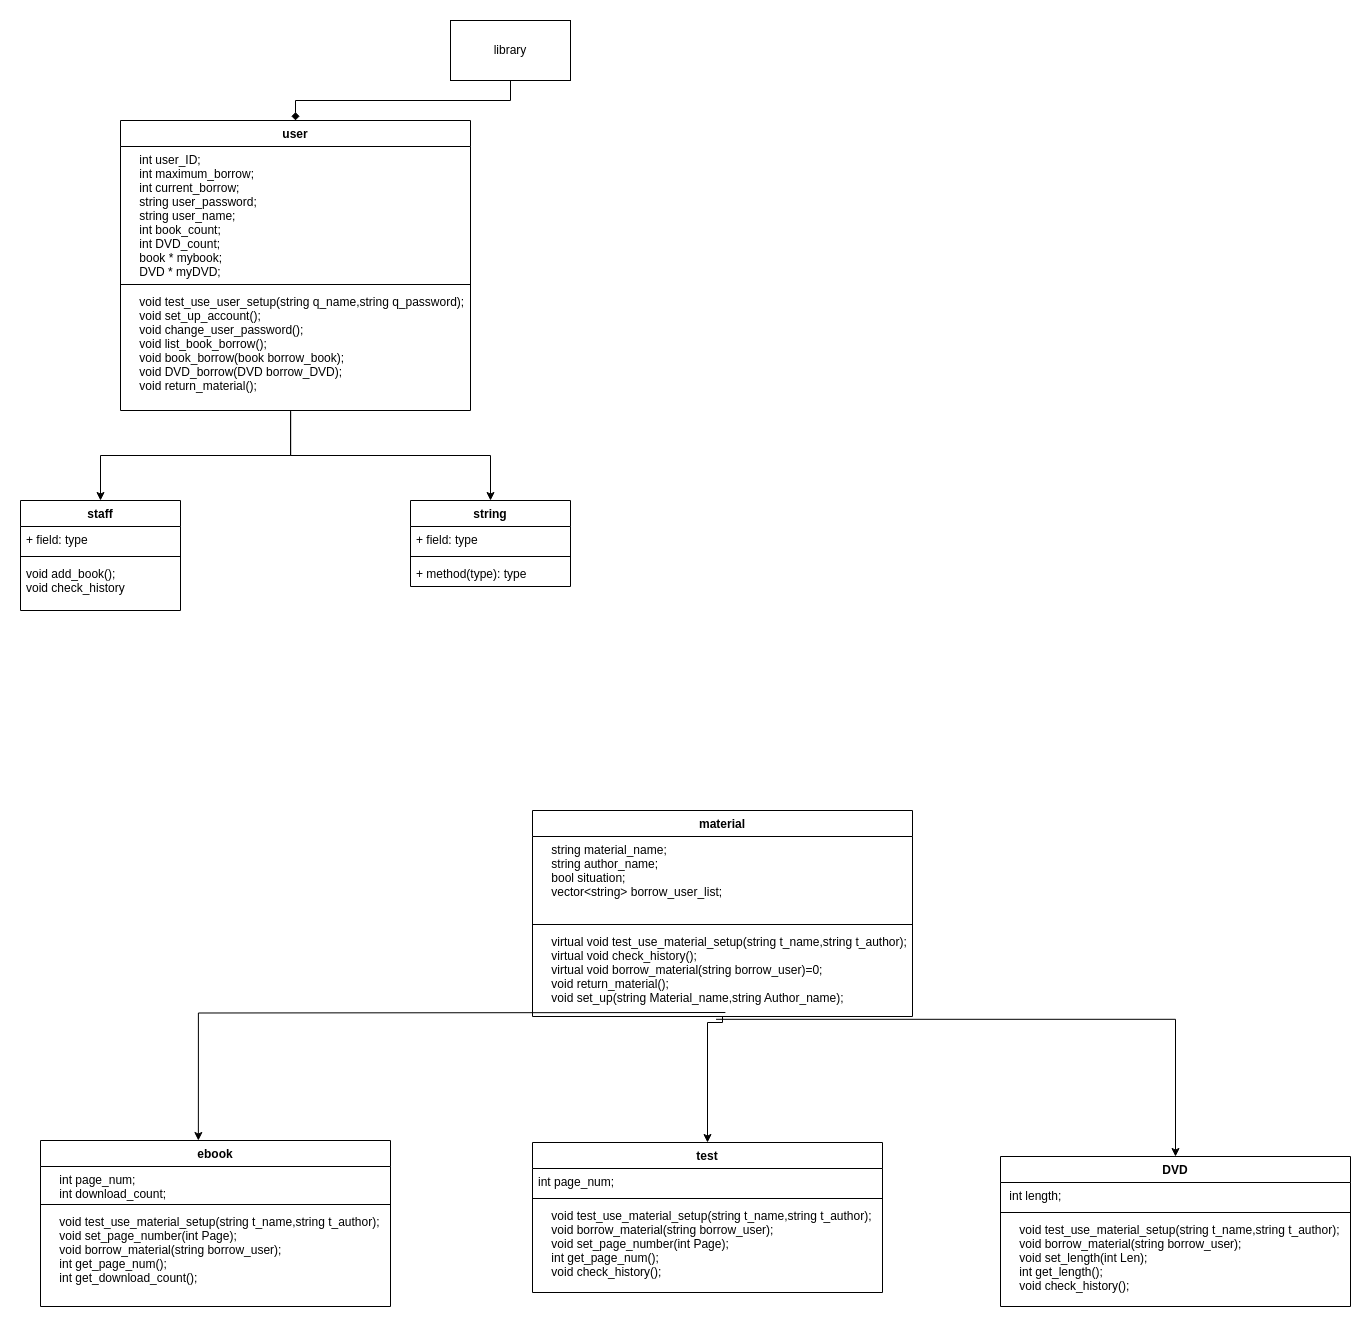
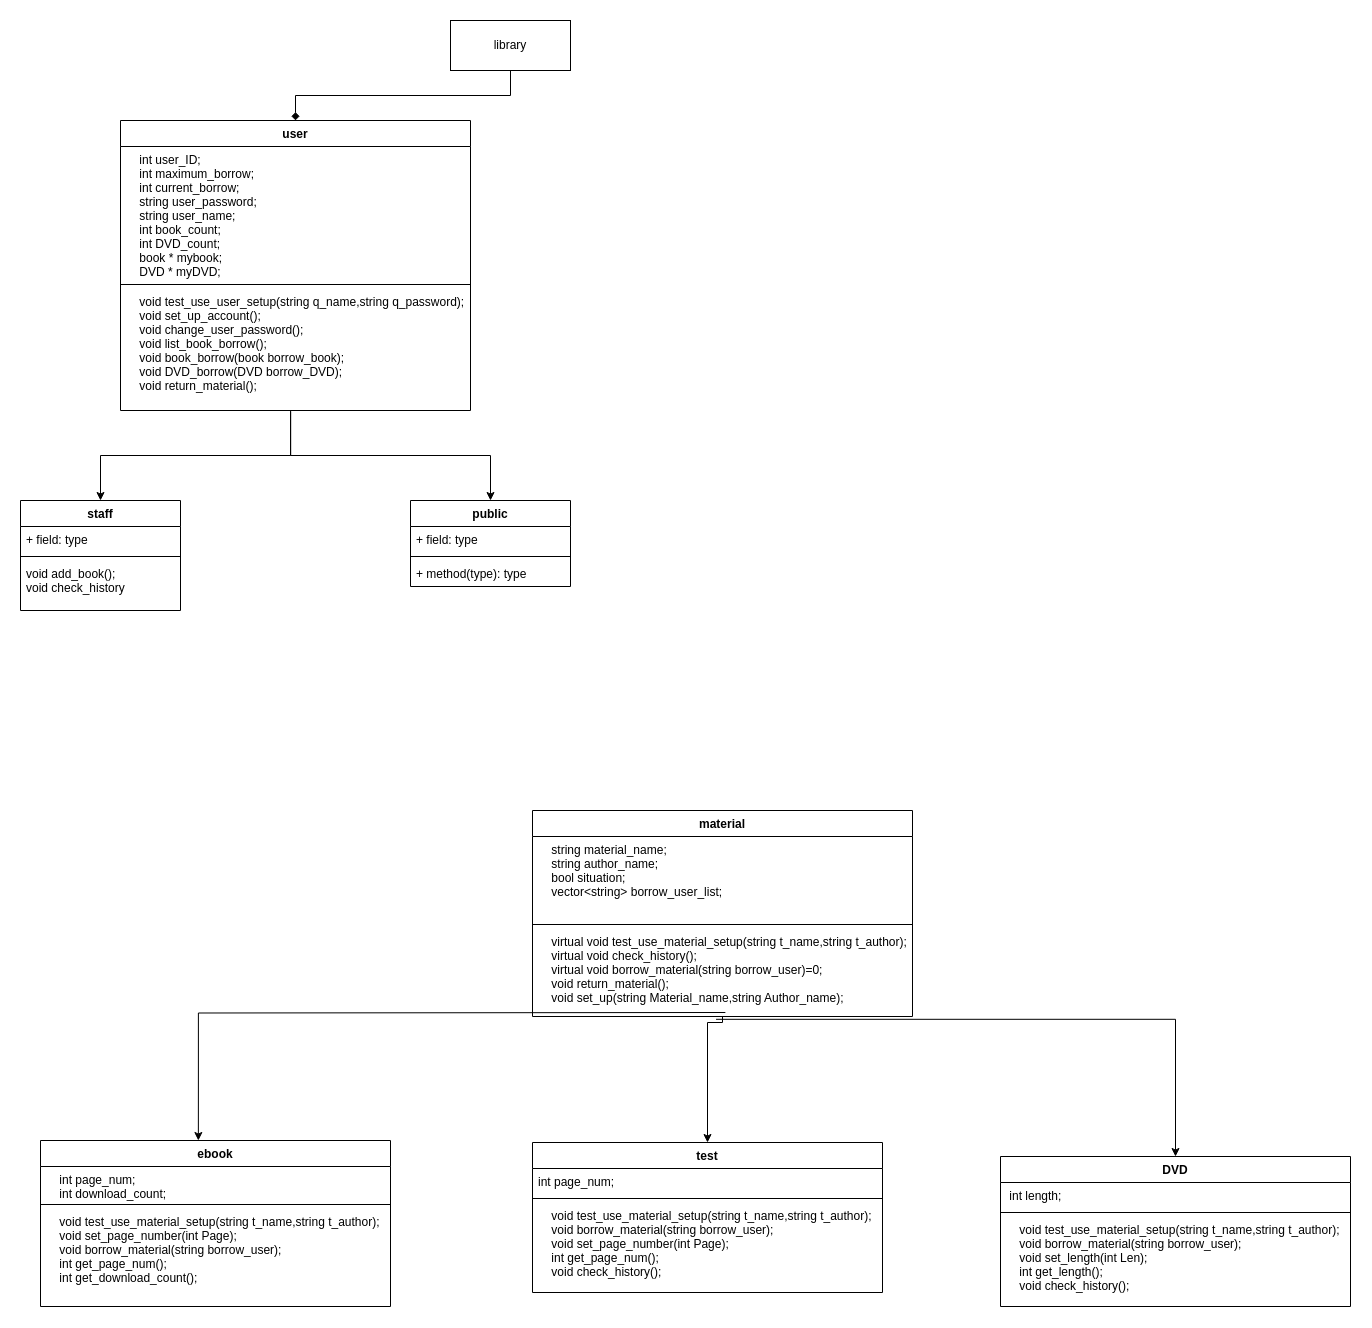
node "library": size 120x60 -> 120x50
node "string": label "string" -> "public"
